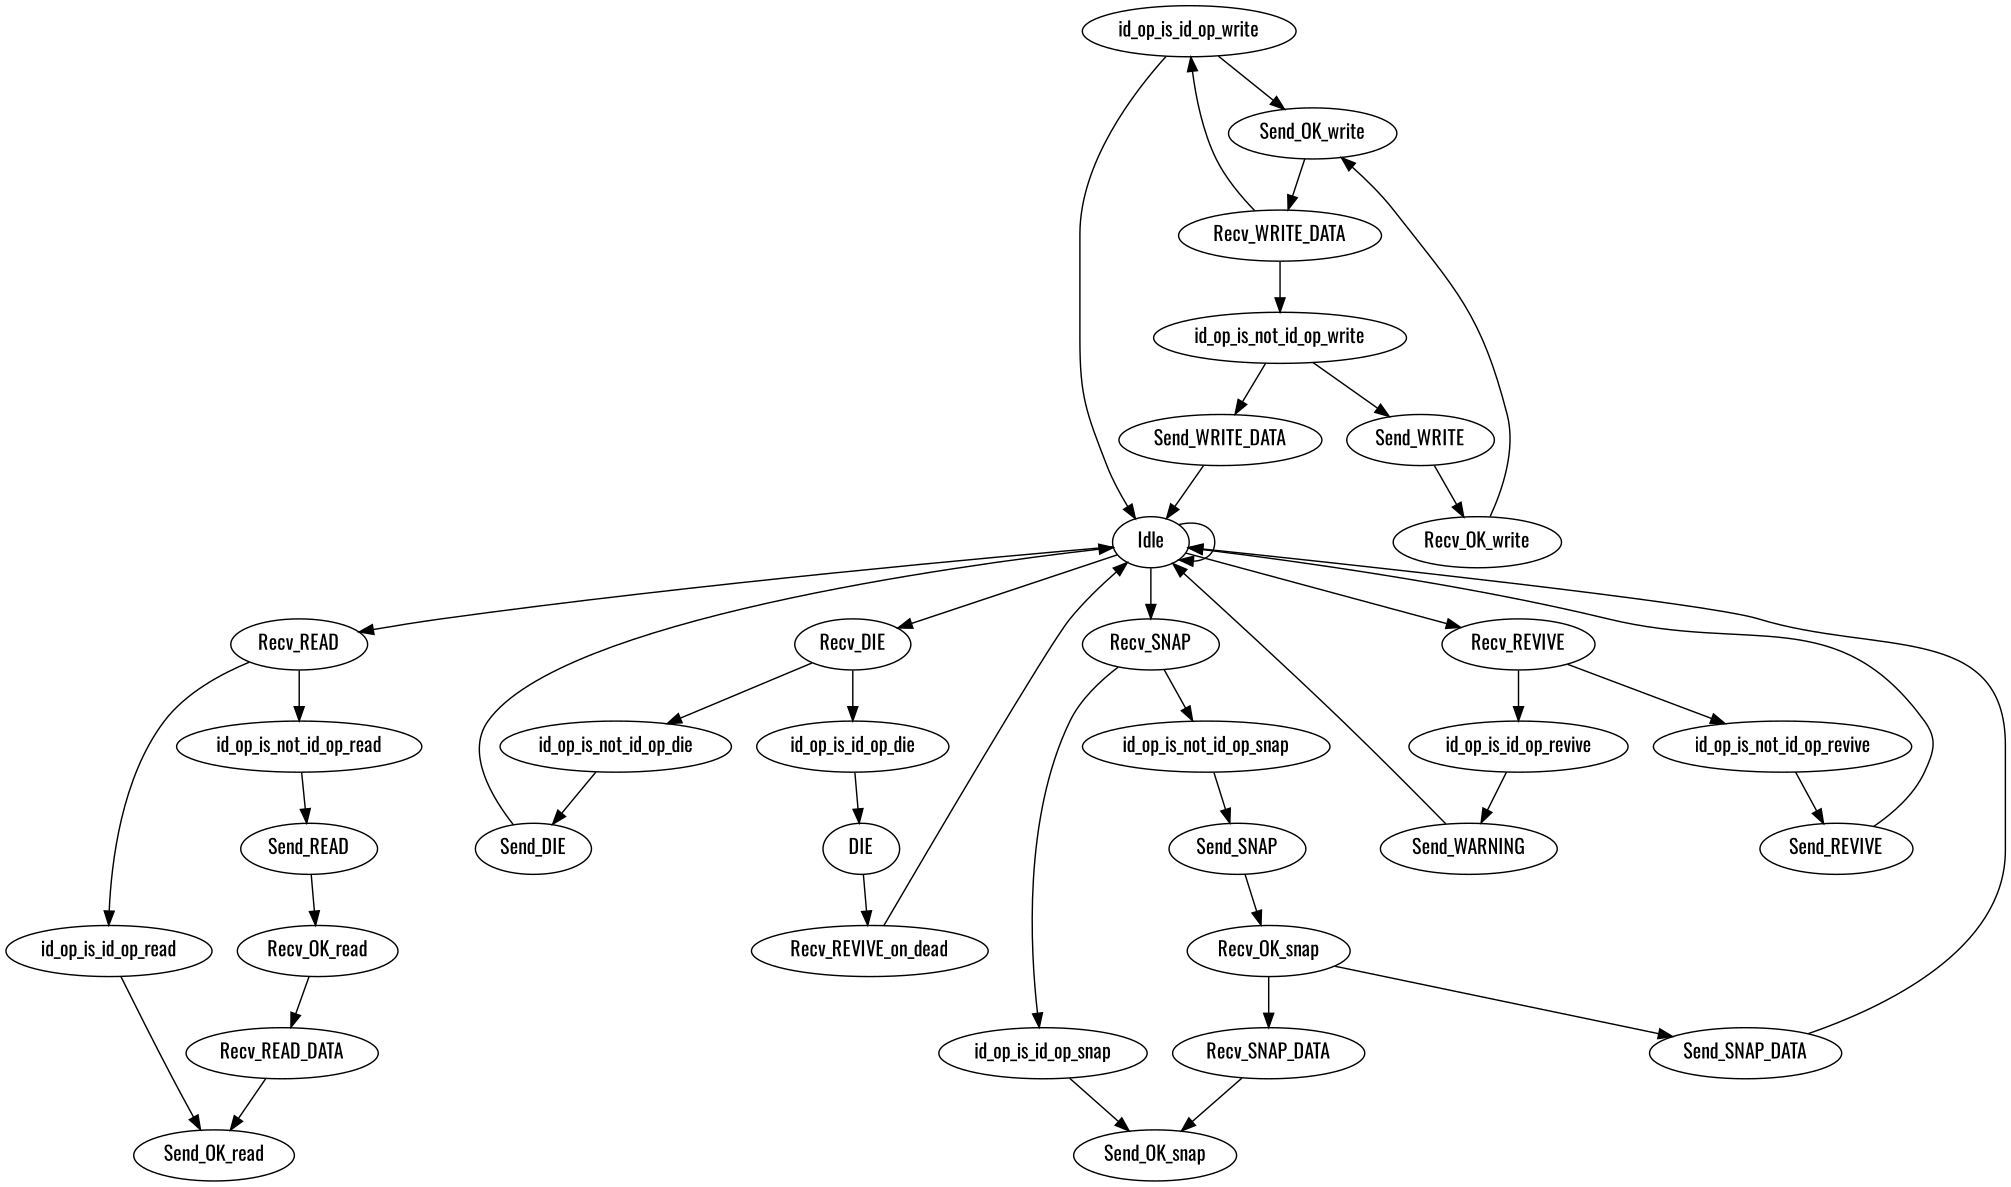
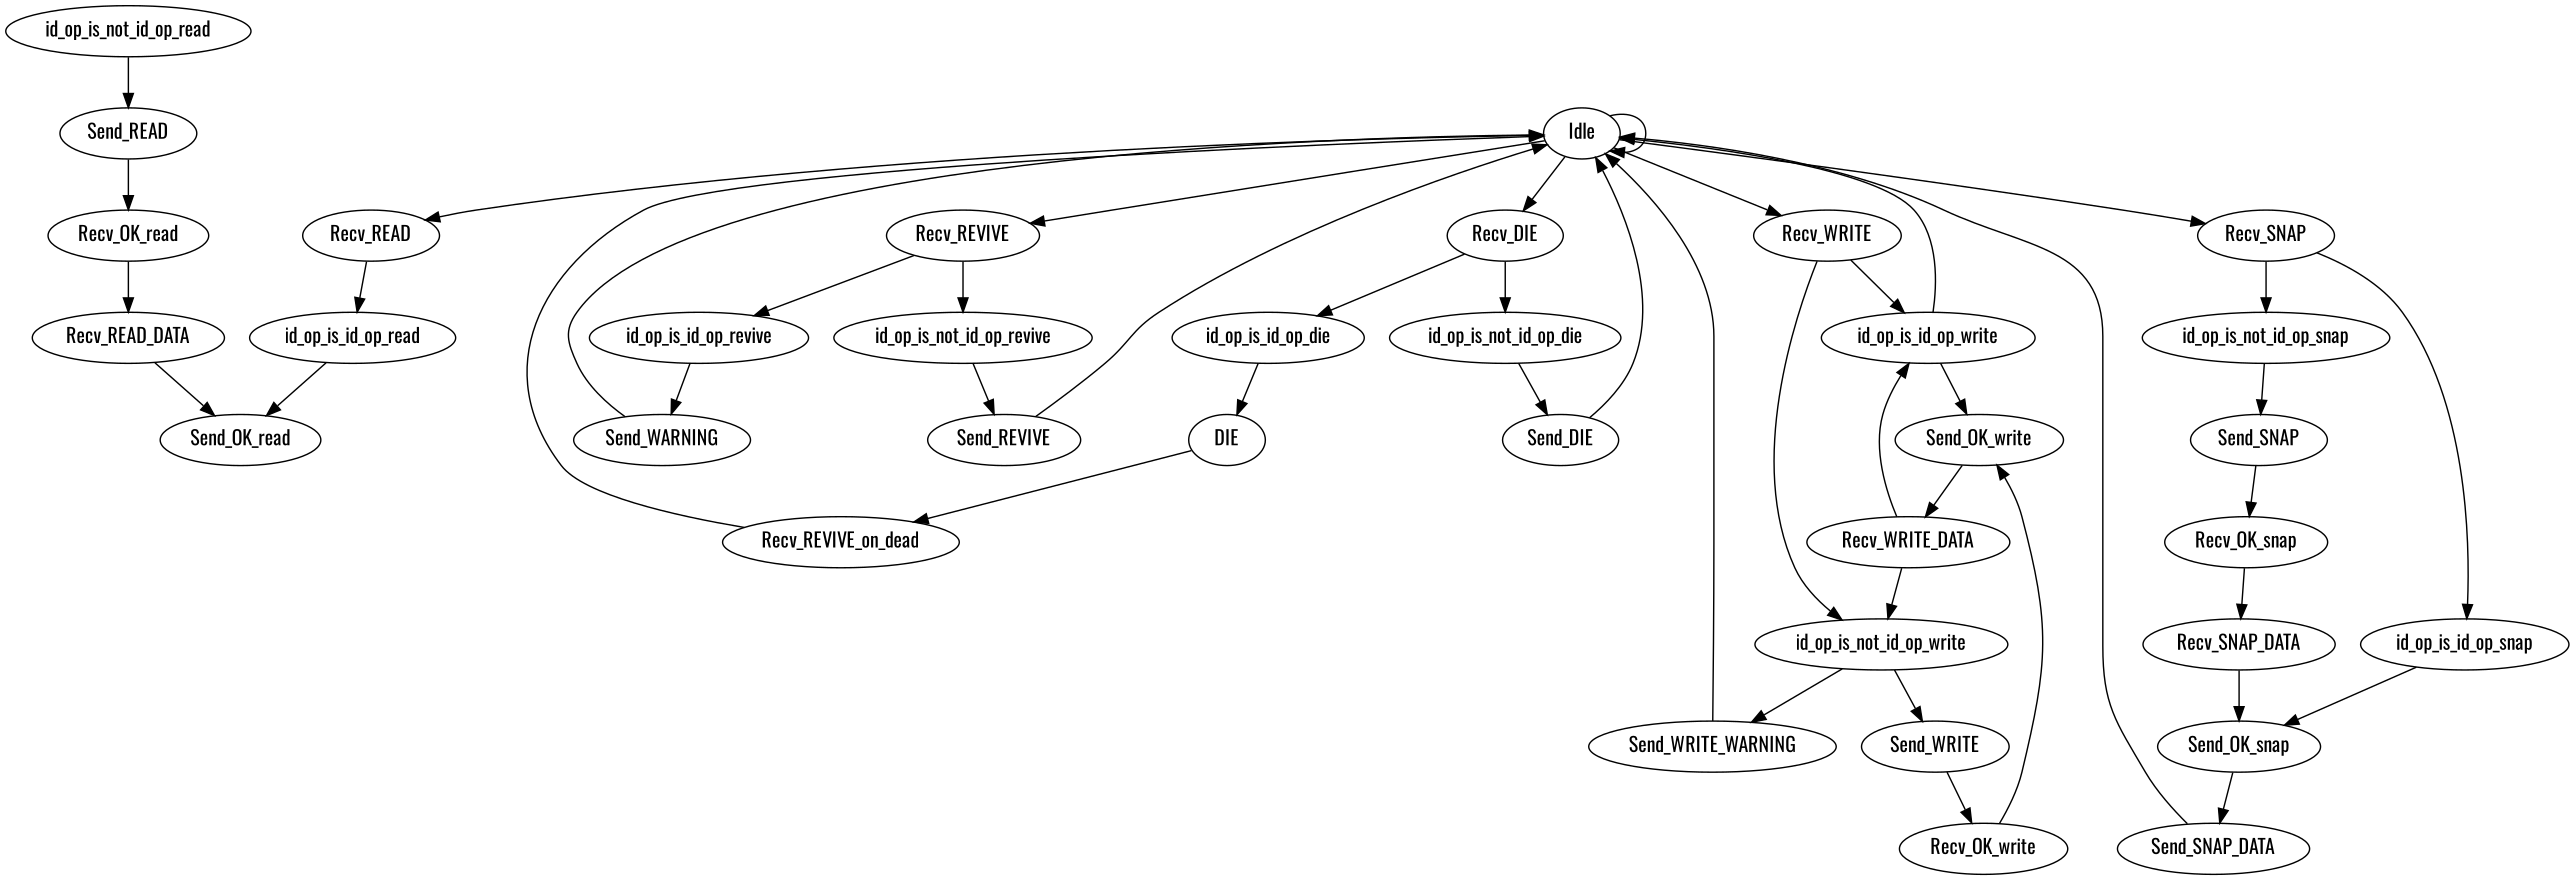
node "Recv_WRITE": added
node "Send_WRITE_DATA": label "Send_WRITE_DATA" -> "Send_WRITE_WARNING"
edge "Recv_READ" -> "id_op_is_not_id_op_read": removed
edge "Recv_OK_snap" -> "Send_SNAP_DATA": now "Send_OK_snap" -> "Send_SNAP_DATA"
